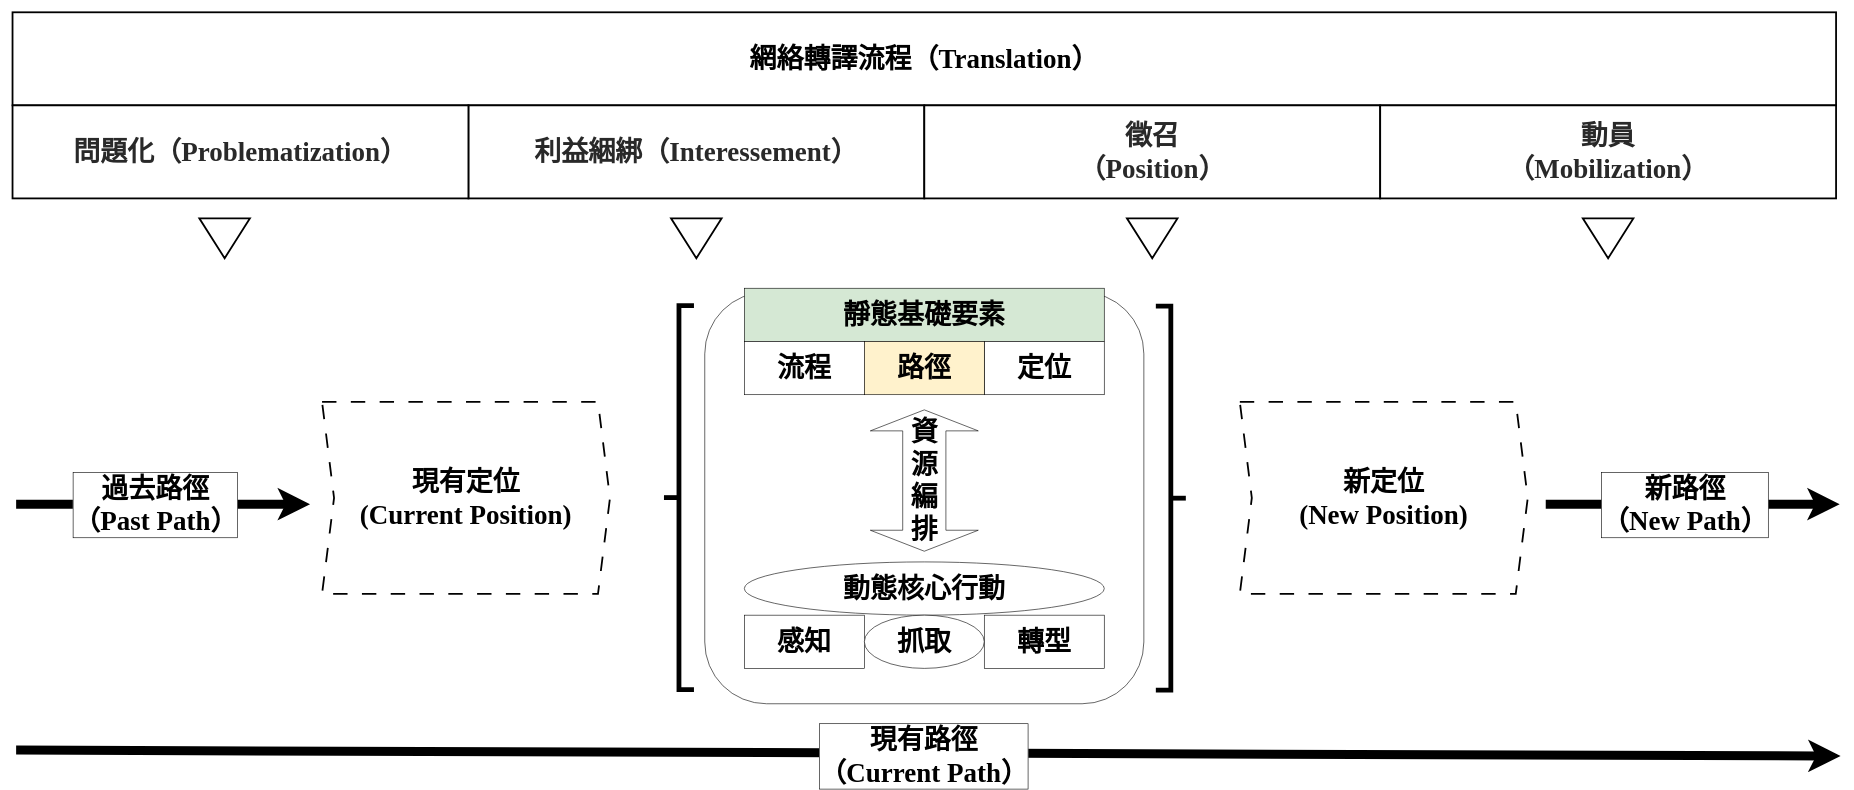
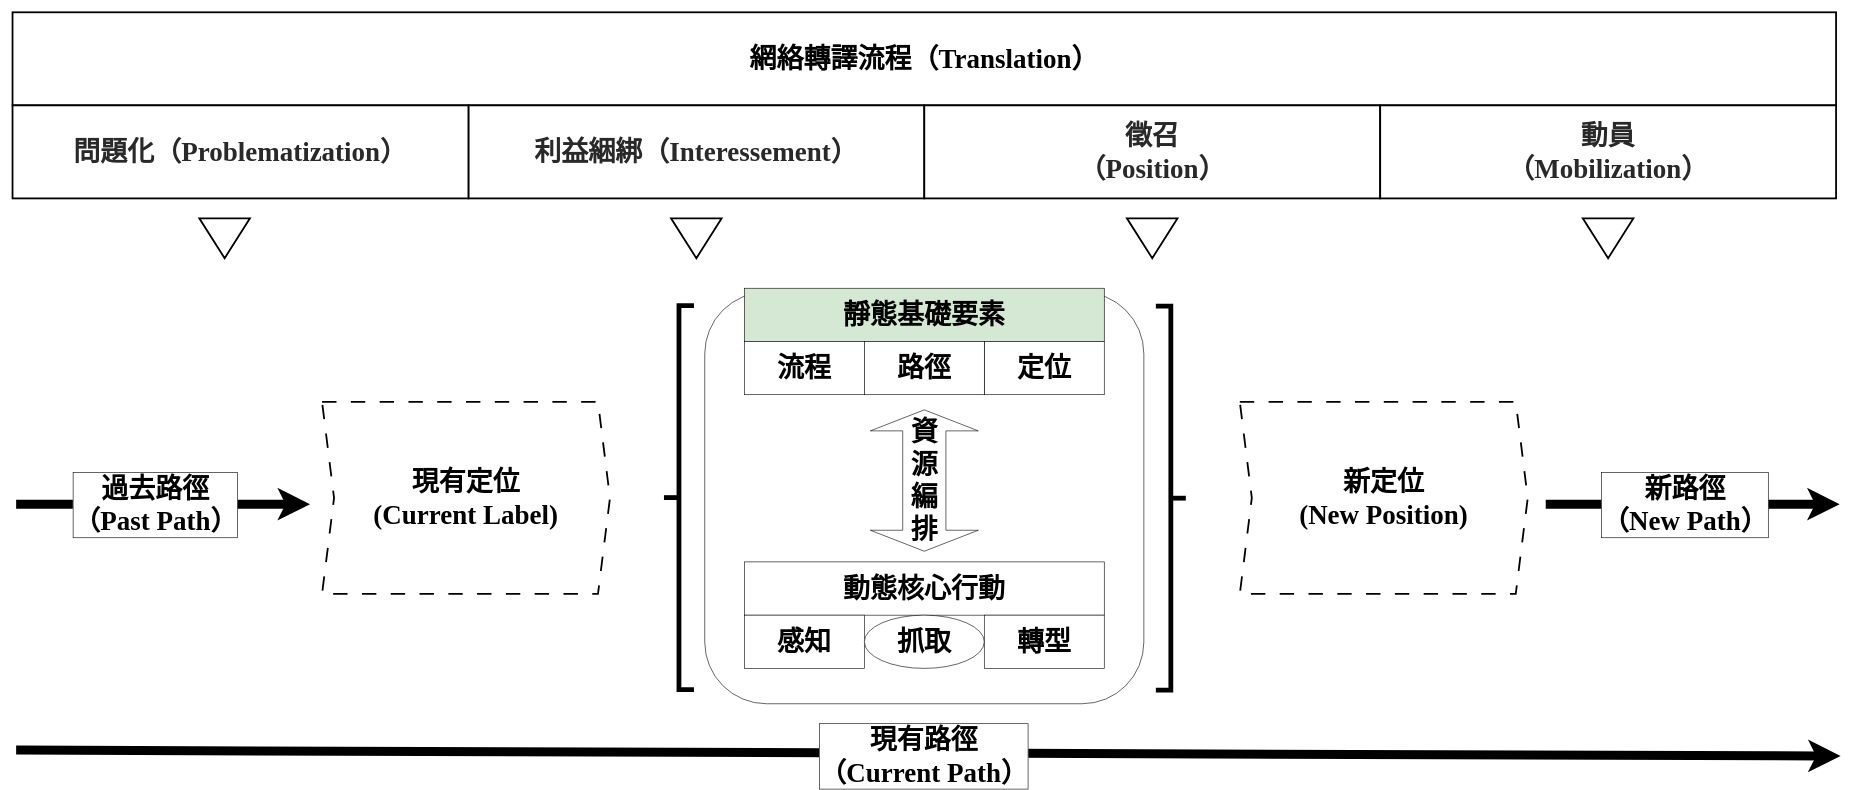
node "路徑": fillcolor #fff2cc -> #ffffff
node "現有定位 (Current Position)": label "現有定位 (Current Position)" -> "現有定位 (Current Label)"
node "動態核心行動": shape ellipse -> rectangle
